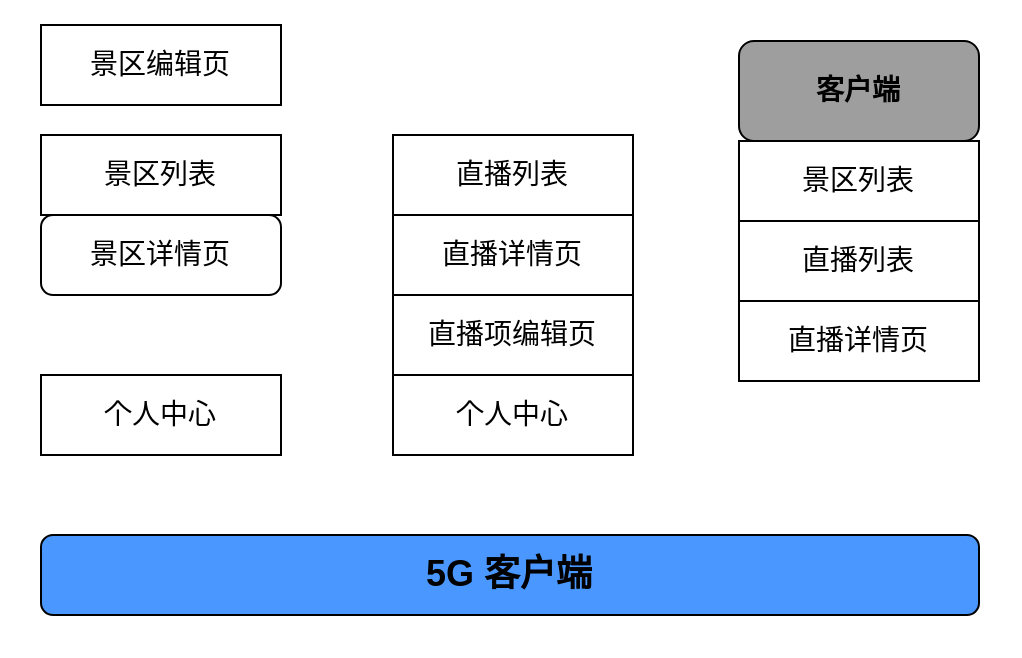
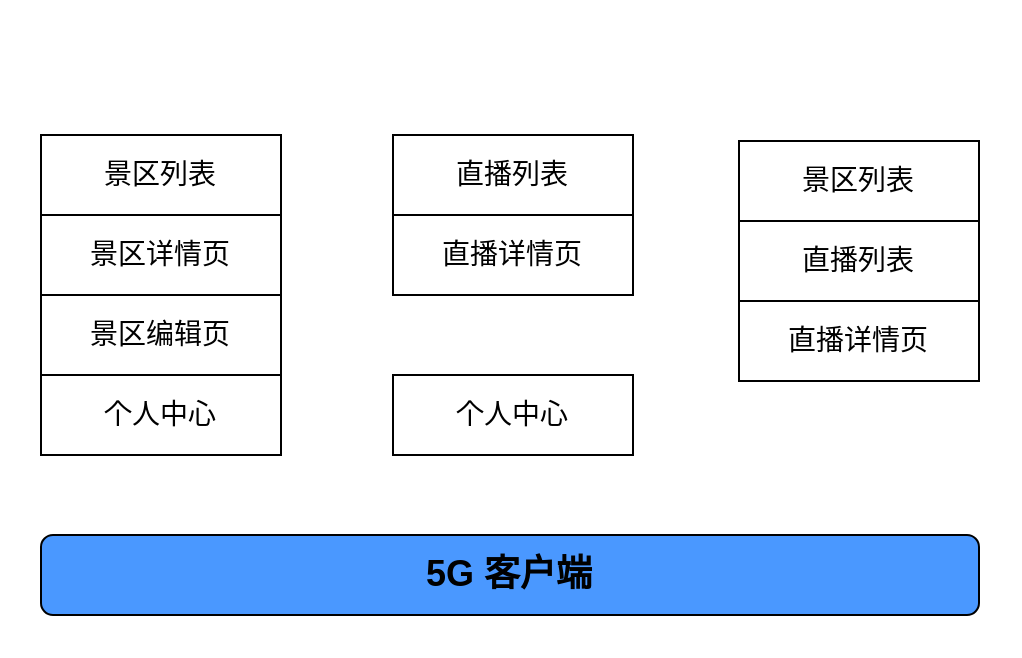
node "景区编辑页": moved (161, 65) -> (161, 335)
node "客户端": removed
node "景区详情页": shape rounded rectangle -> rectangle
node "直播项编辑页": removed
